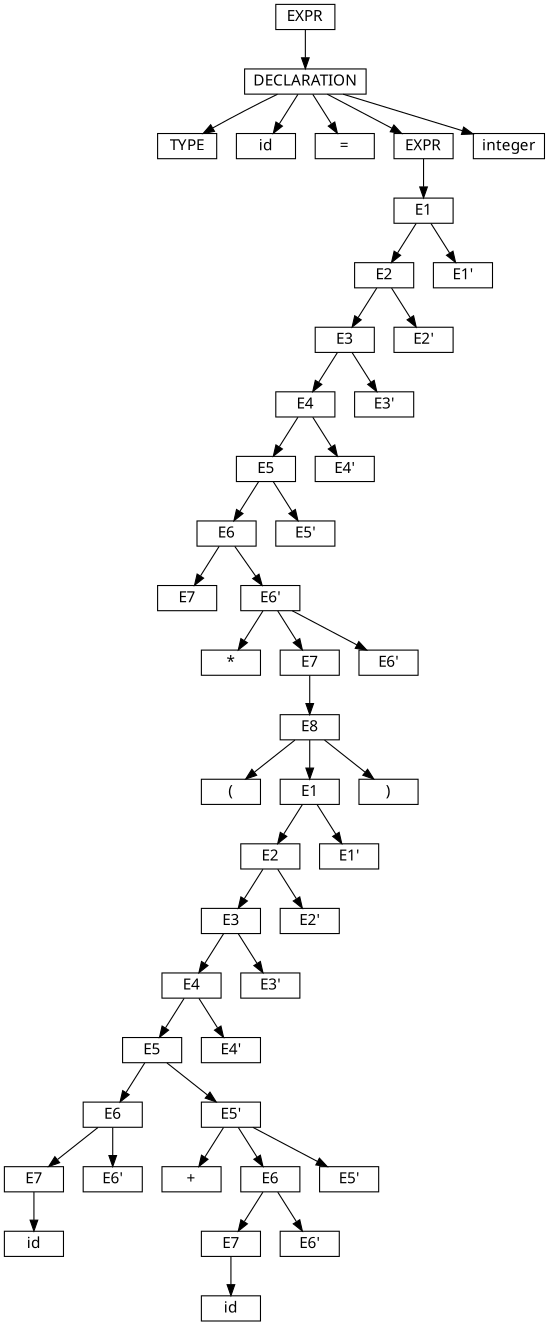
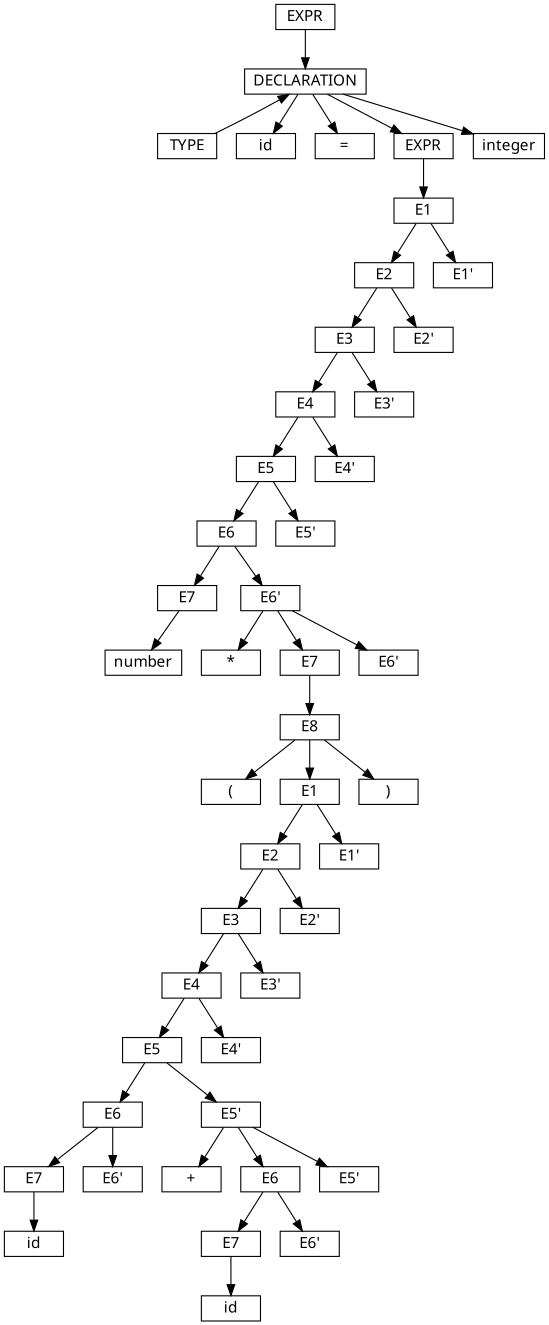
edge "DECLARATION" -> "TYPE": reversed
node "number": added
